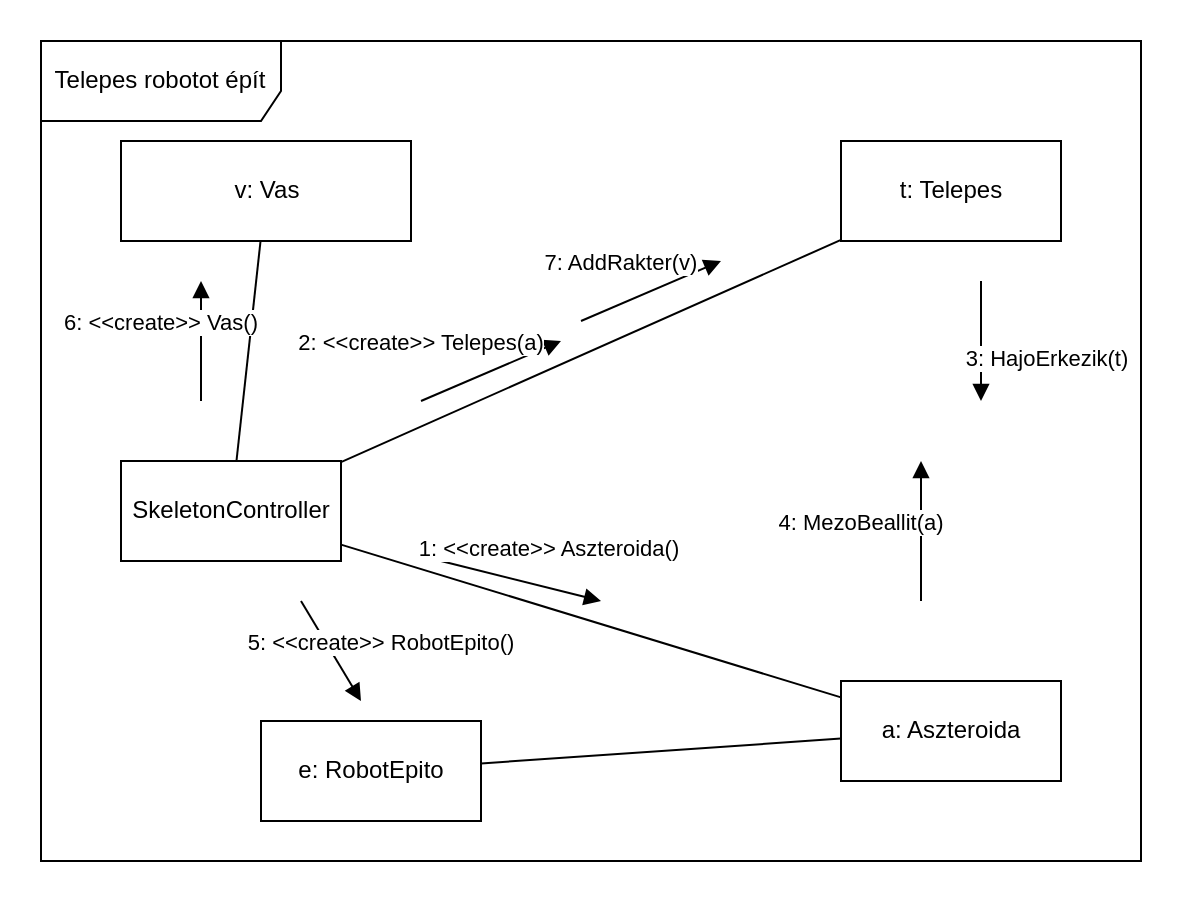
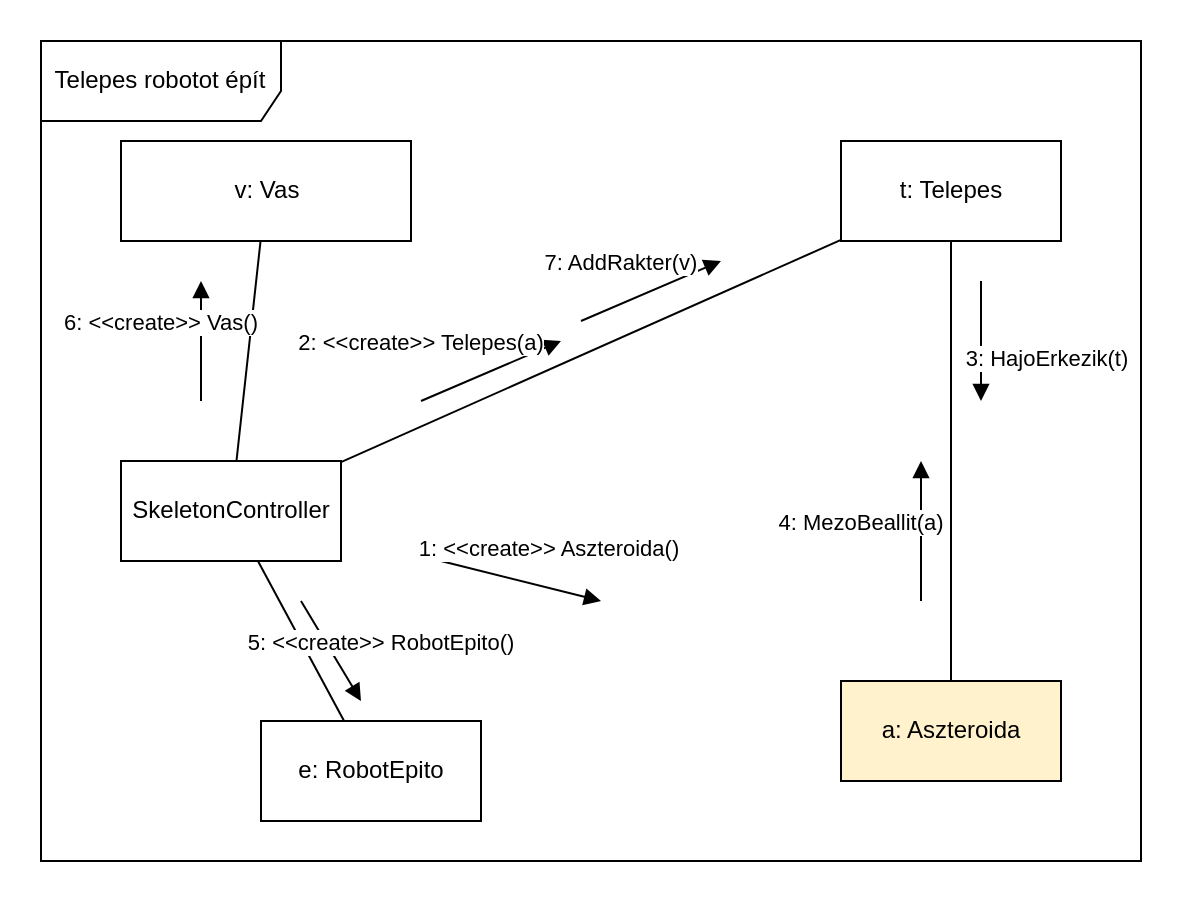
edge "SkeletonController" -- "a: Aszteroida": now "SkeletonController" -- "e: RobotEpito"
node "a: Aszteroida": fillcolor #ffffff -> #fff2cc
edge "a: Aszteroida" -- "e: RobotEpito": now "a: Aszteroida" -- "t: Telepes"
